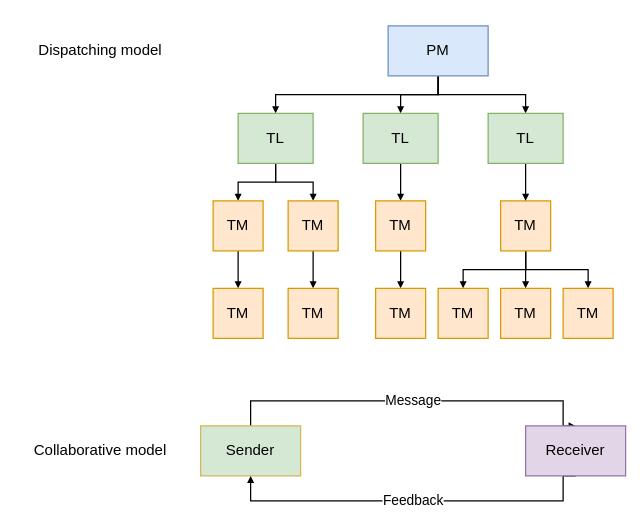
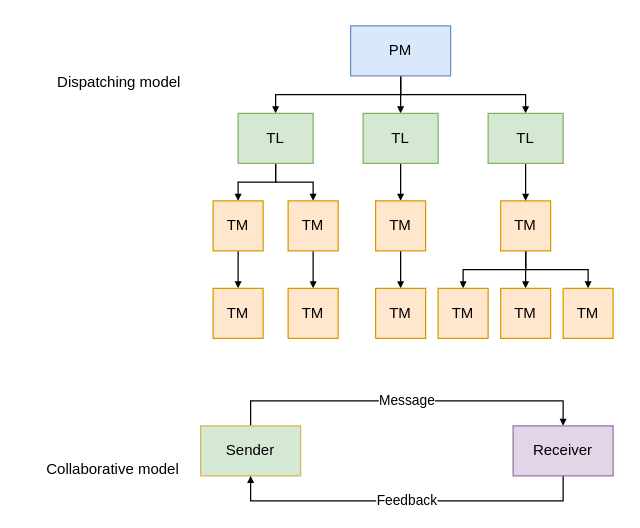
node "Dispatching model": moved (101, 51) -> (119, 82)
node "PM": moved (438, 51) -> (401, 51)
node "Collaborative model": moved (101, 451) -> (113, 469)
node "Receiver": moved (576, 451) -> (563, 451)
